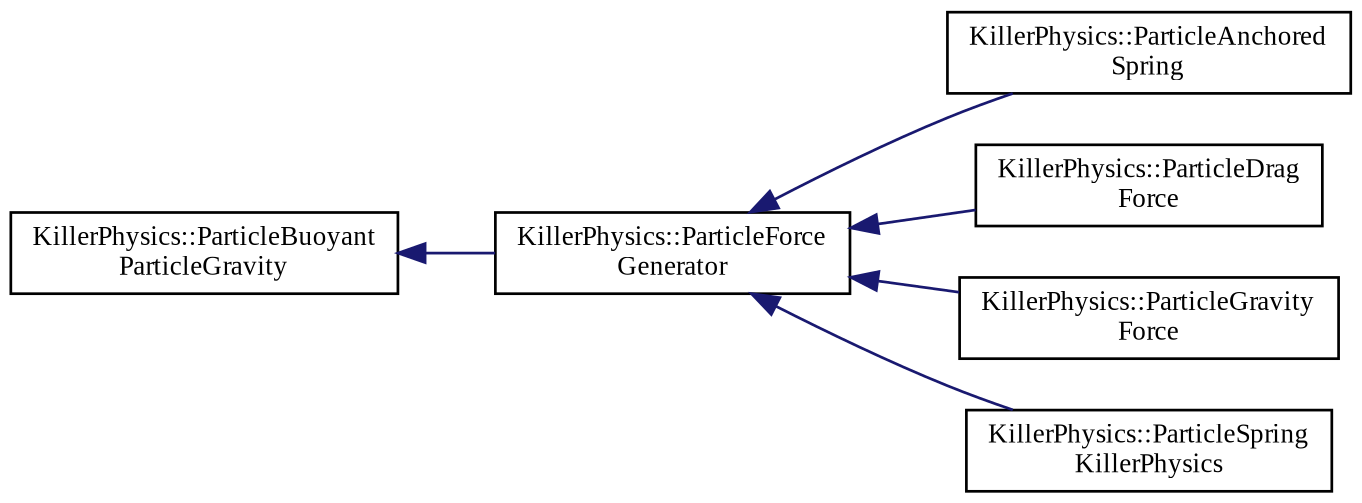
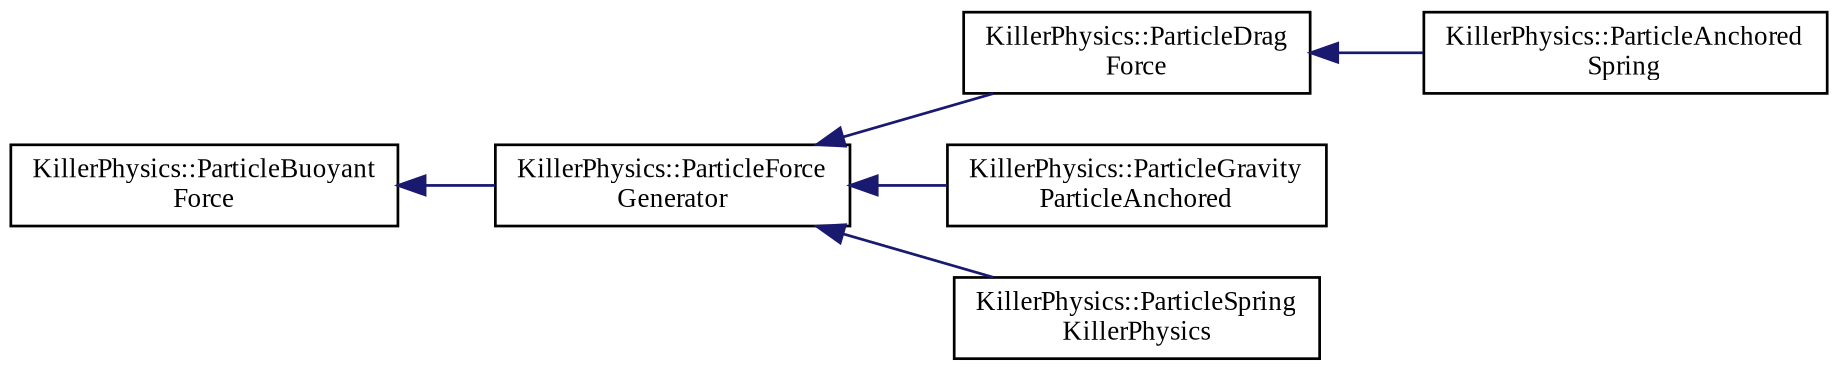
edge "KillerPhysics::ParticleAnchored Spring" -> "KillerPhysics::ParticleForce Generator": now "KillerPhysics::ParticleAnchored Spring" -> "KillerPhysics::ParticleDrag Force"
node "KillerPhysics::ParticleBuoyant ParticleGravity": label "KillerPhysics::ParticleBuoyant ParticleGravity" -> "KillerPhysics::ParticleBuoyant Force"
node "KillerPhysics::ParticleGravity Force": label "KillerPhysics::ParticleGravity Force" -> "KillerPhysics::ParticleGravity ParticleAnchored"
